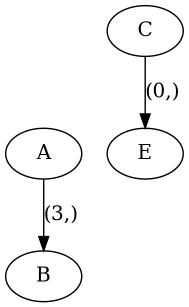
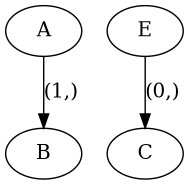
edge "C" -> "E": reversed
edge "A" -> "B": label "(3,)" -> "(1,)"
